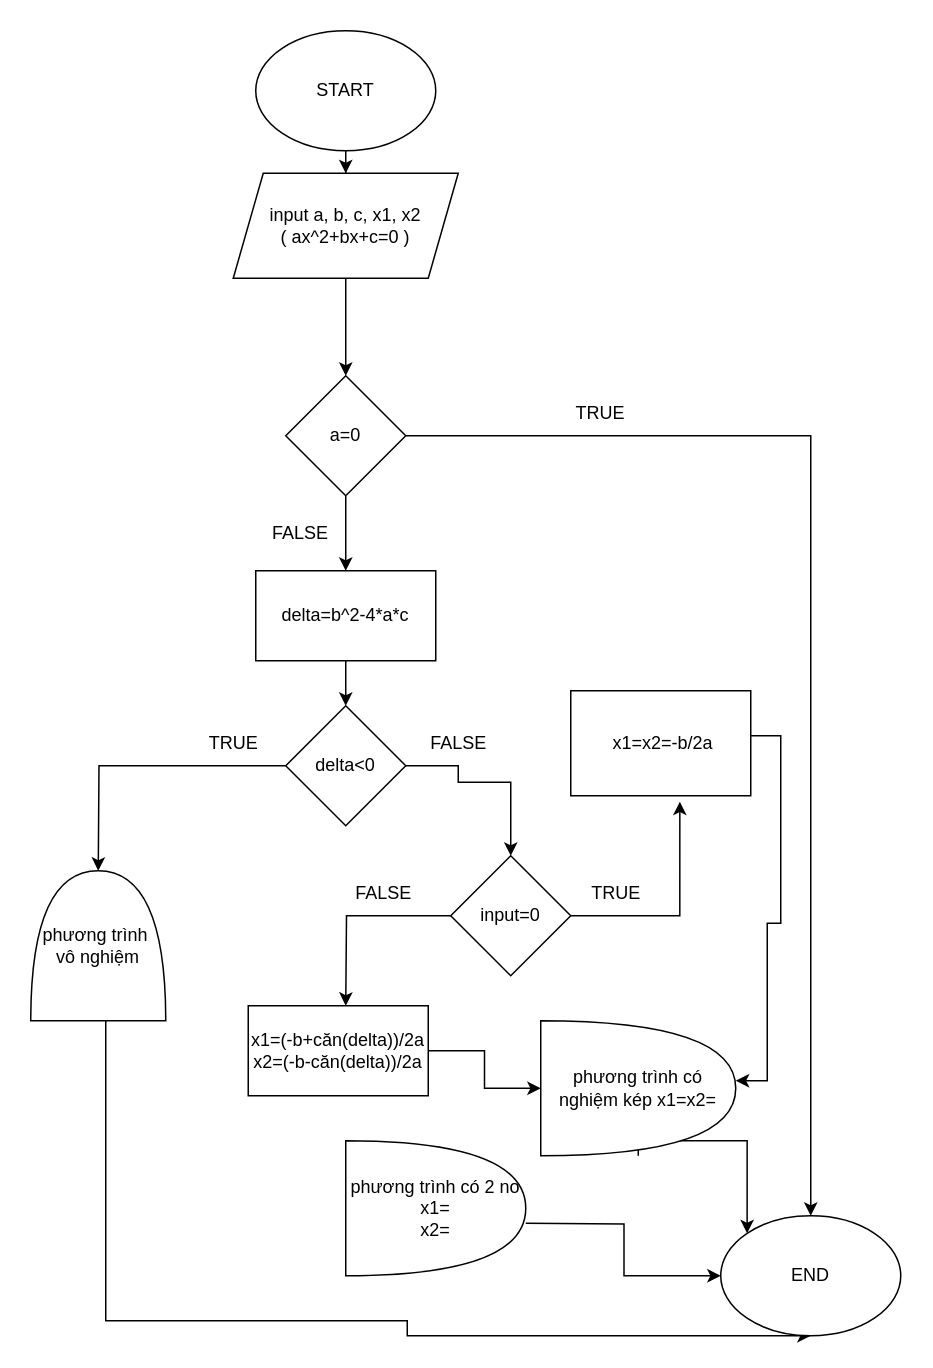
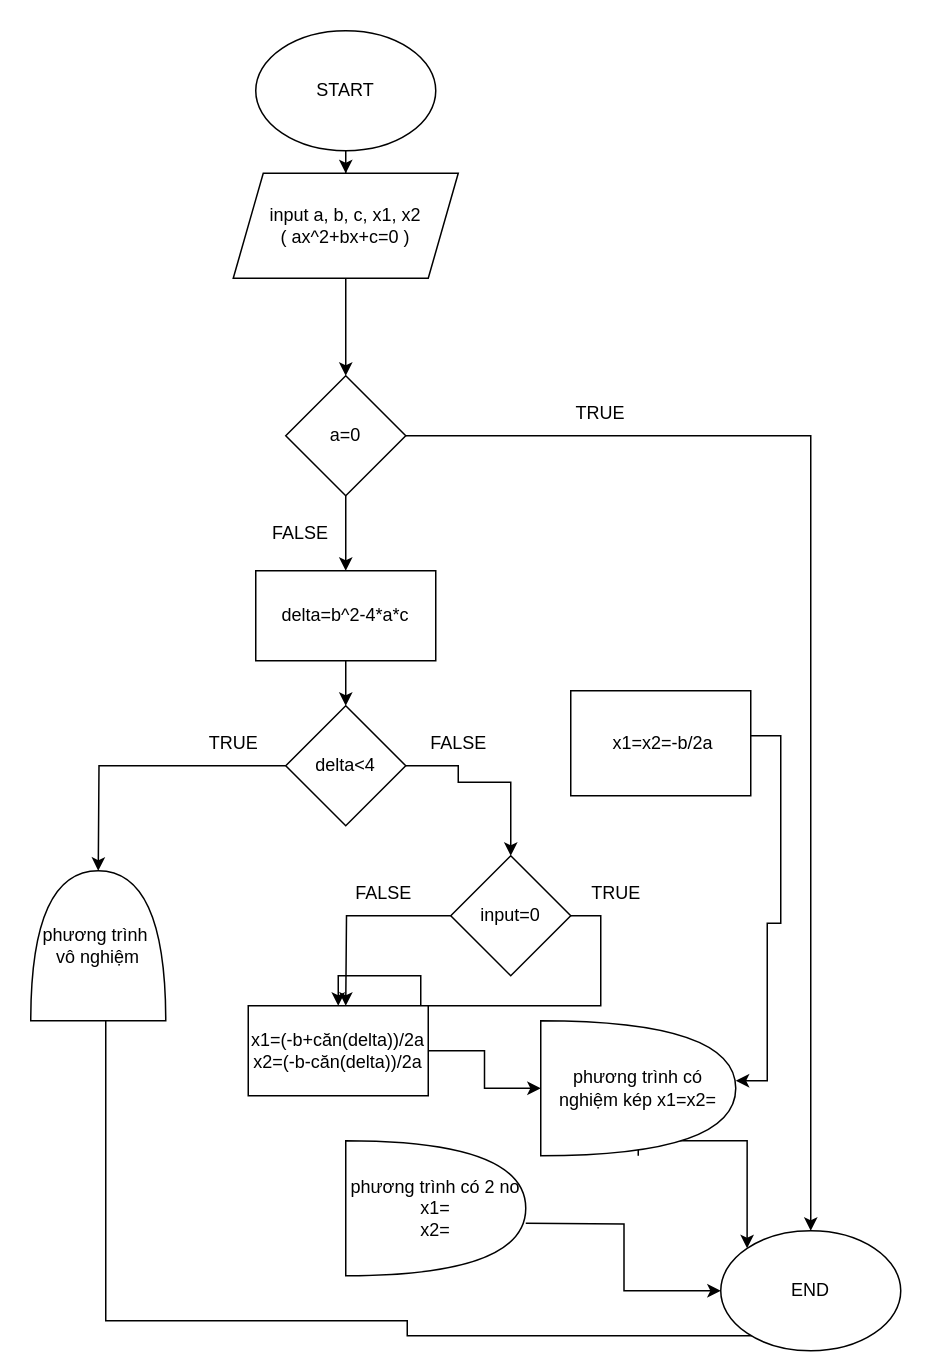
node "delta<0": label "delta<0" -> "delta<4"
edge "input=0" -> "x1=x2=-b/2a": now "input=0" -> "x1=(-b+căn(delta))/2a x2=(-b-căn(delta))/2a"
node "END": moved (811, 1276) -> (811, 1291)
